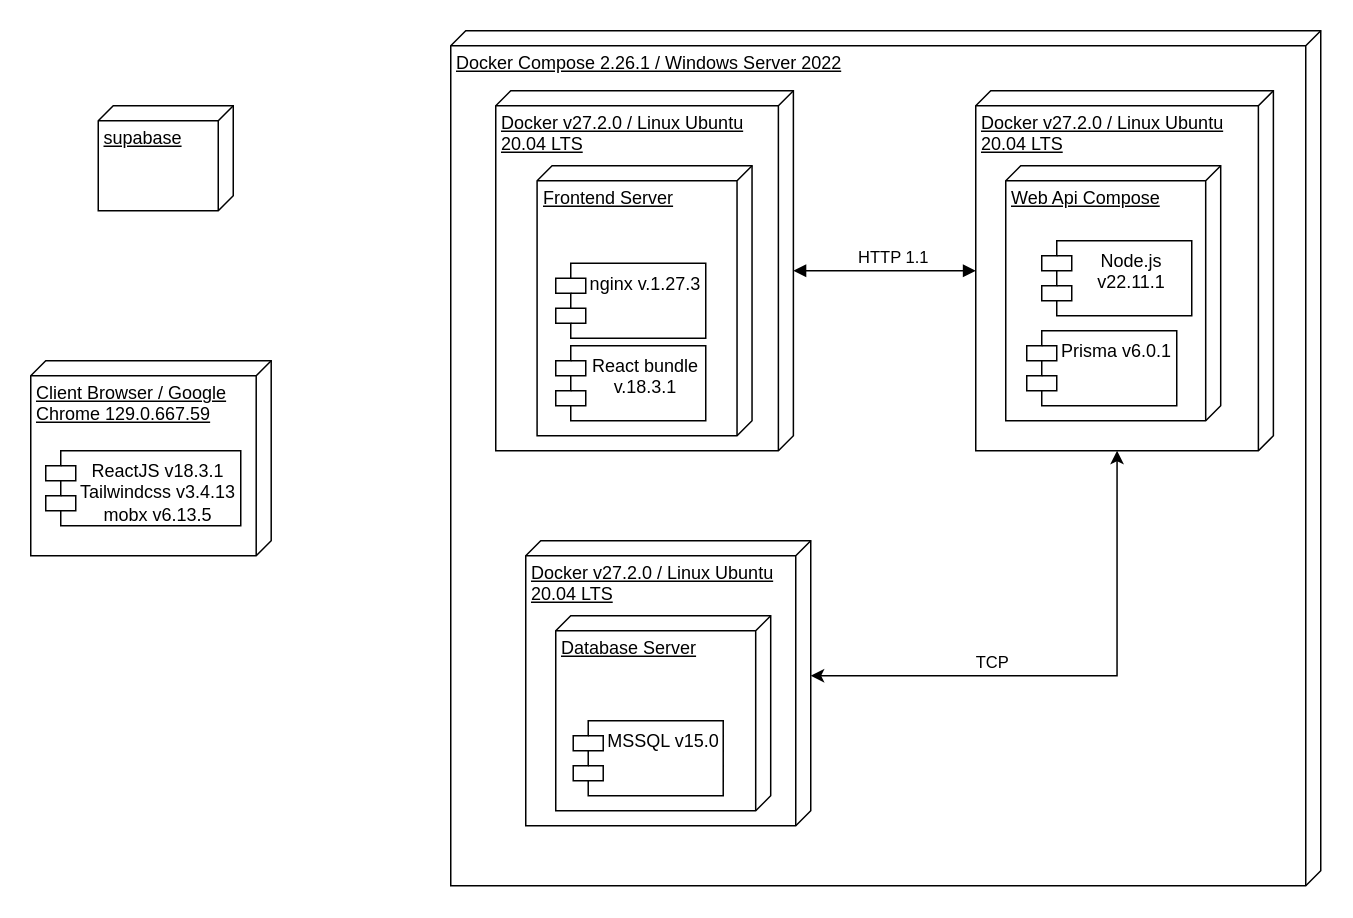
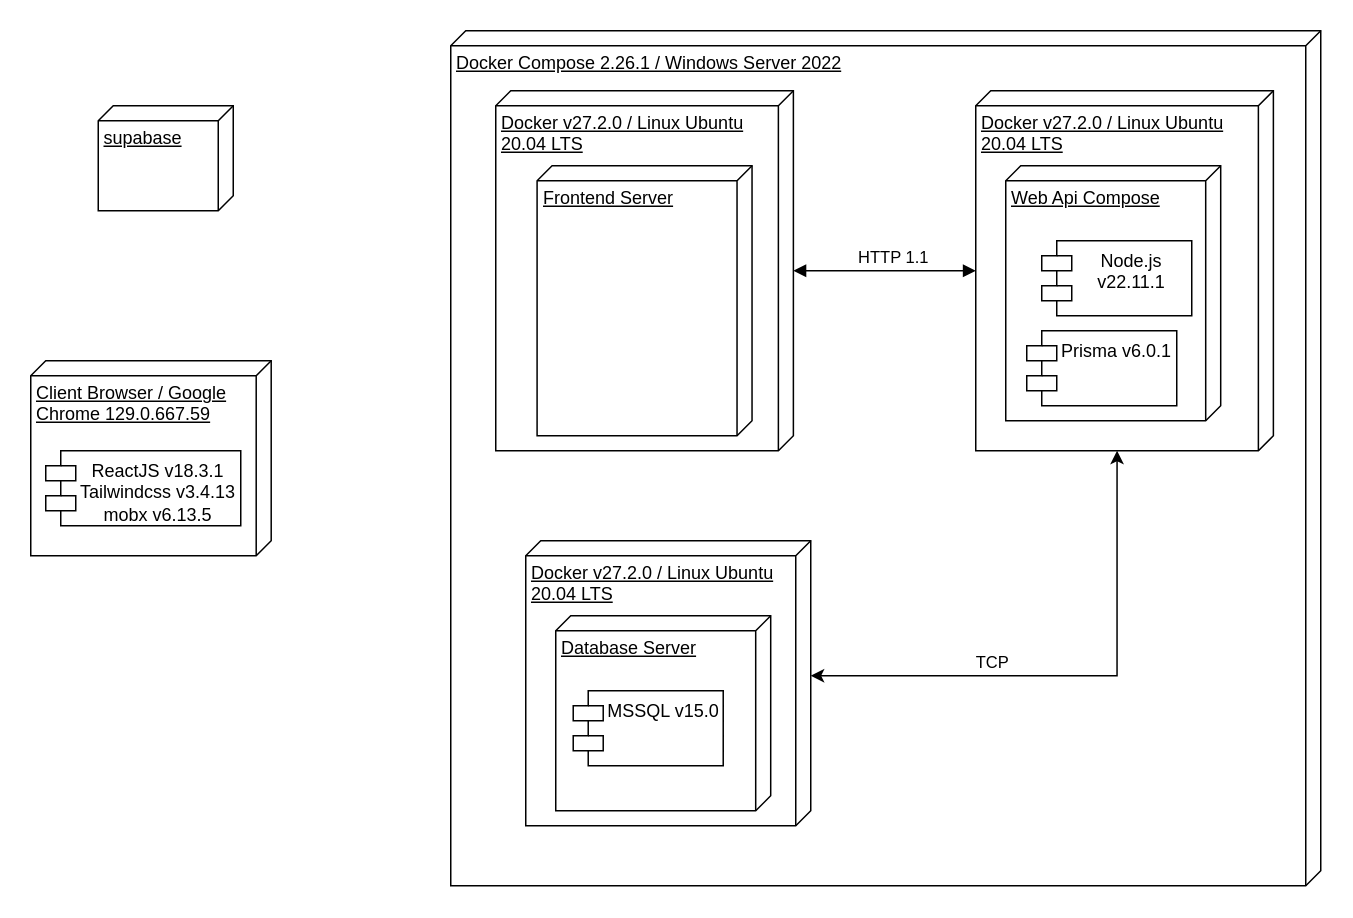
node "nginx v.1.27.3": removed
node "React bundle v.18.3.1": removed
node "MSSQL v15.0": moved (648, 758) -> (648, 728)
